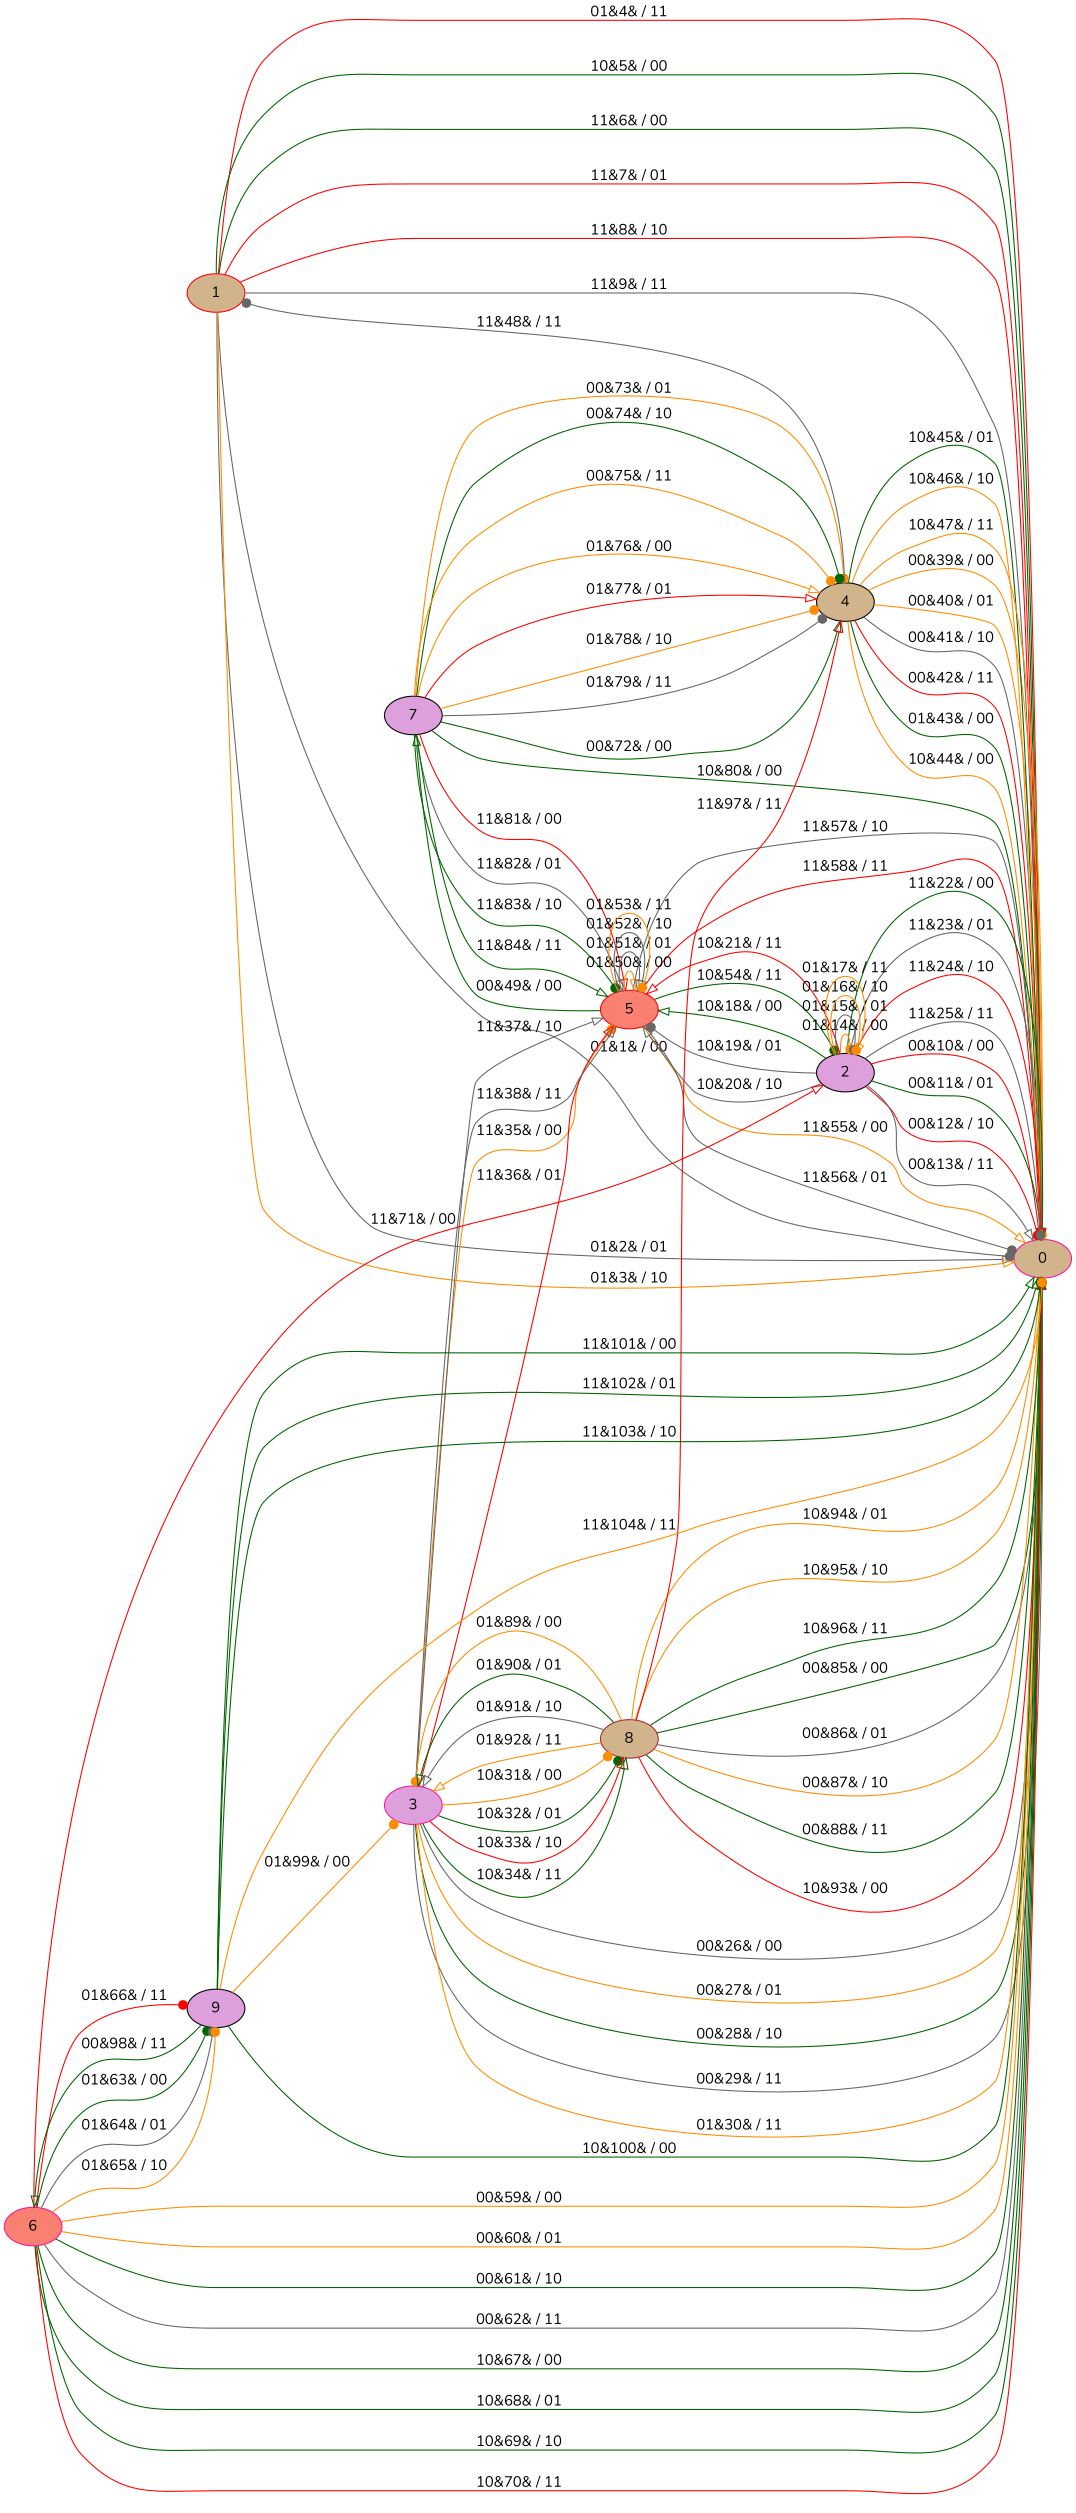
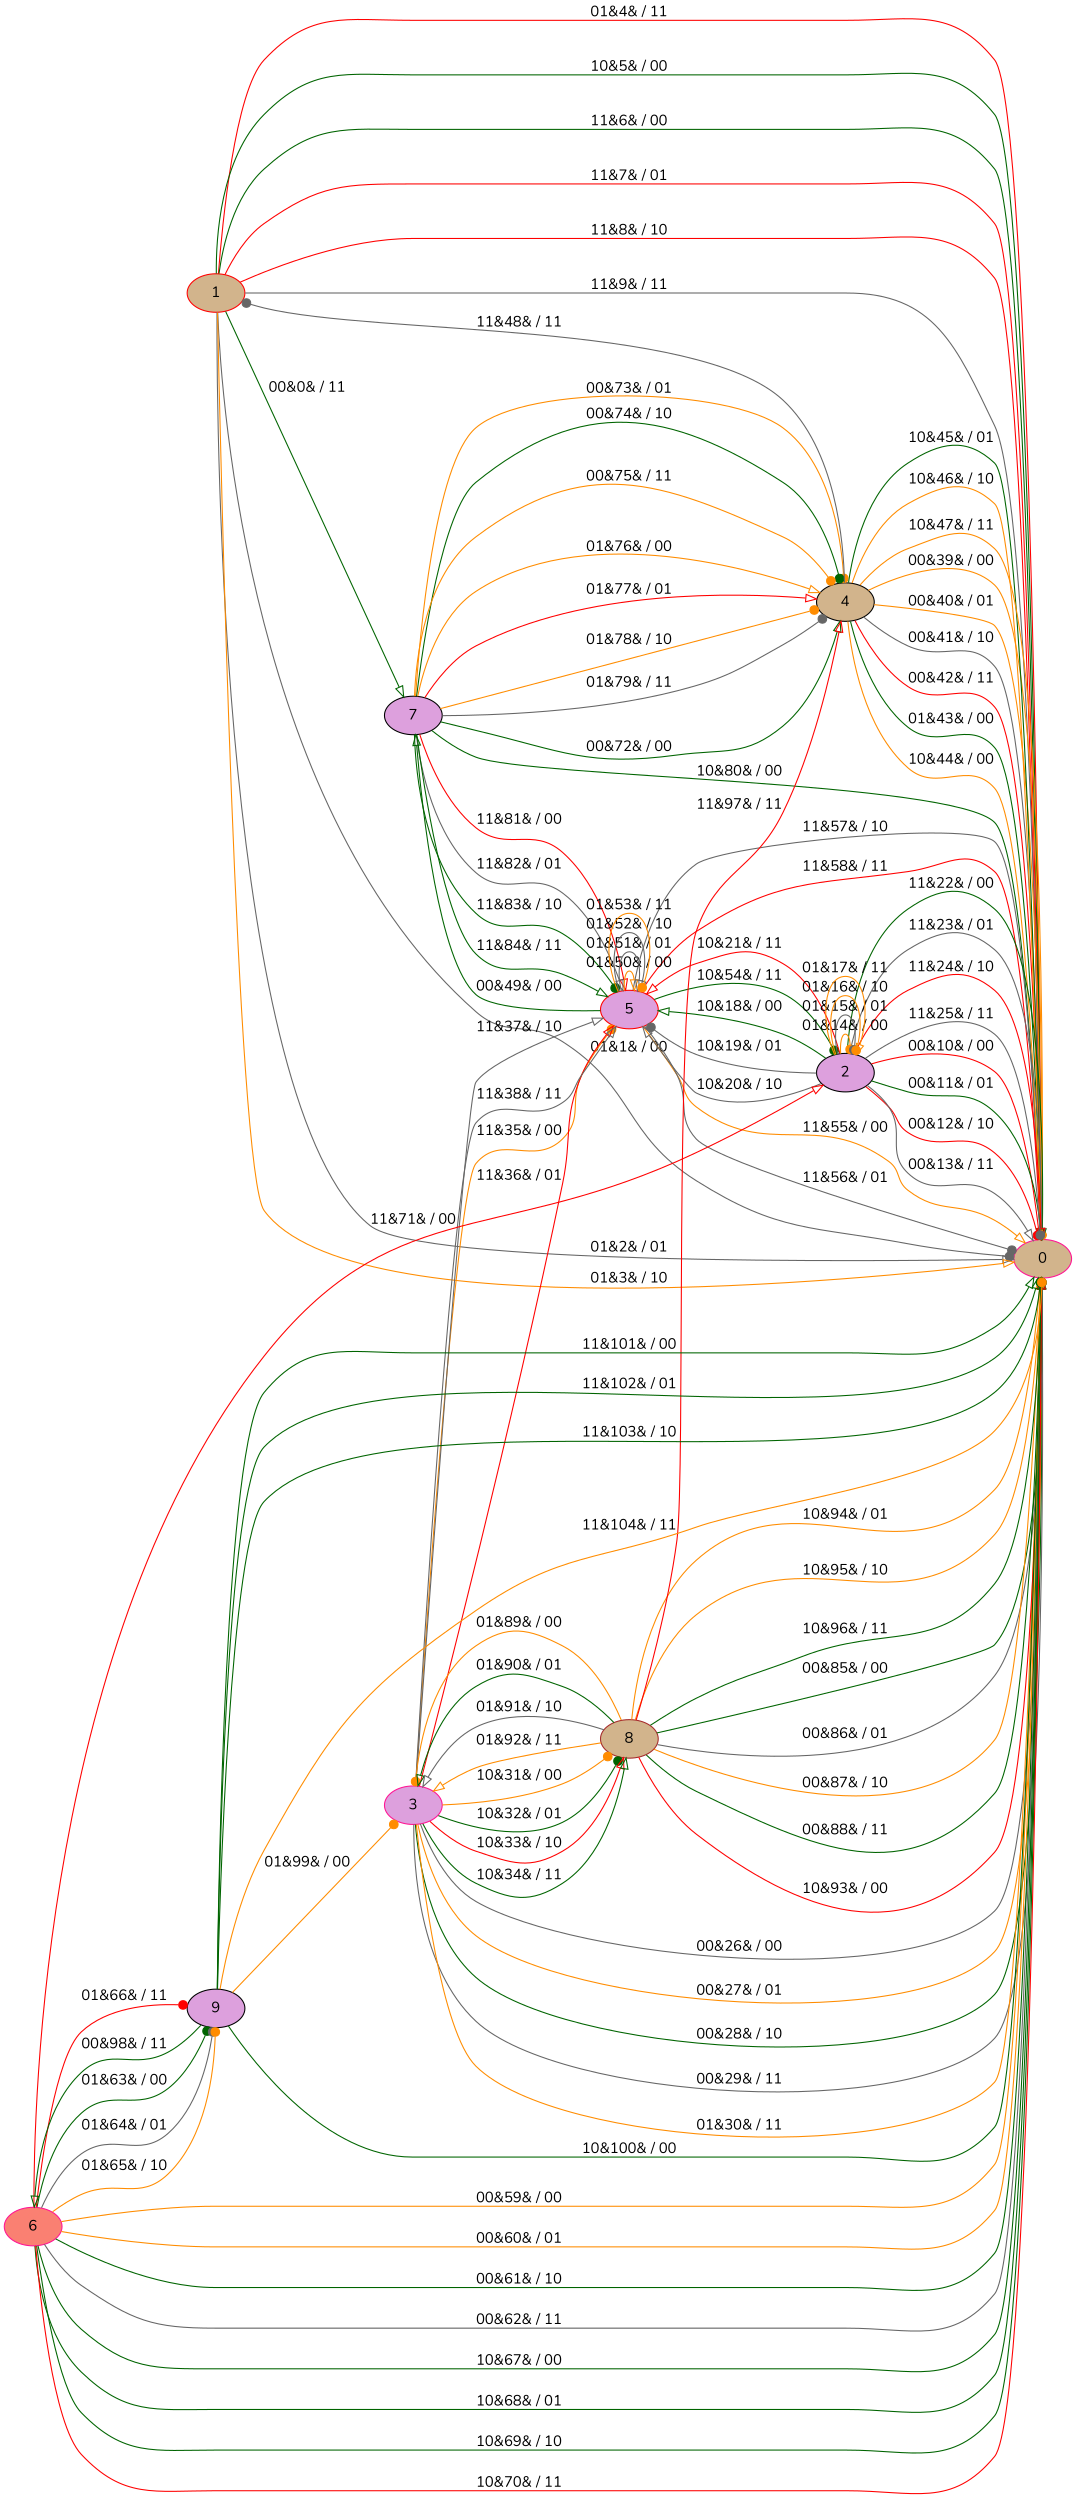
edge "1" -> "7": added, label "00&0& / 11"
node "5": fillcolor salmon -> plum
